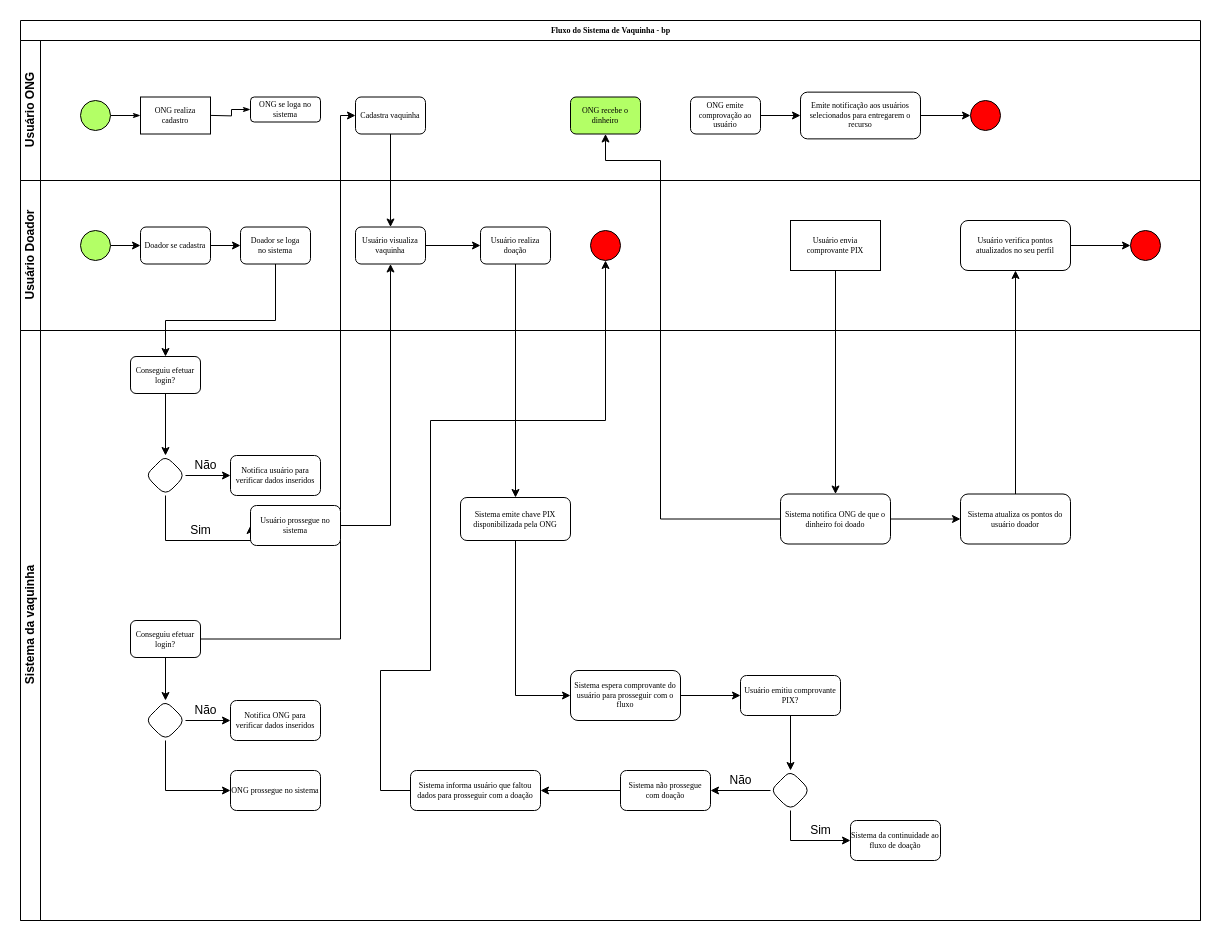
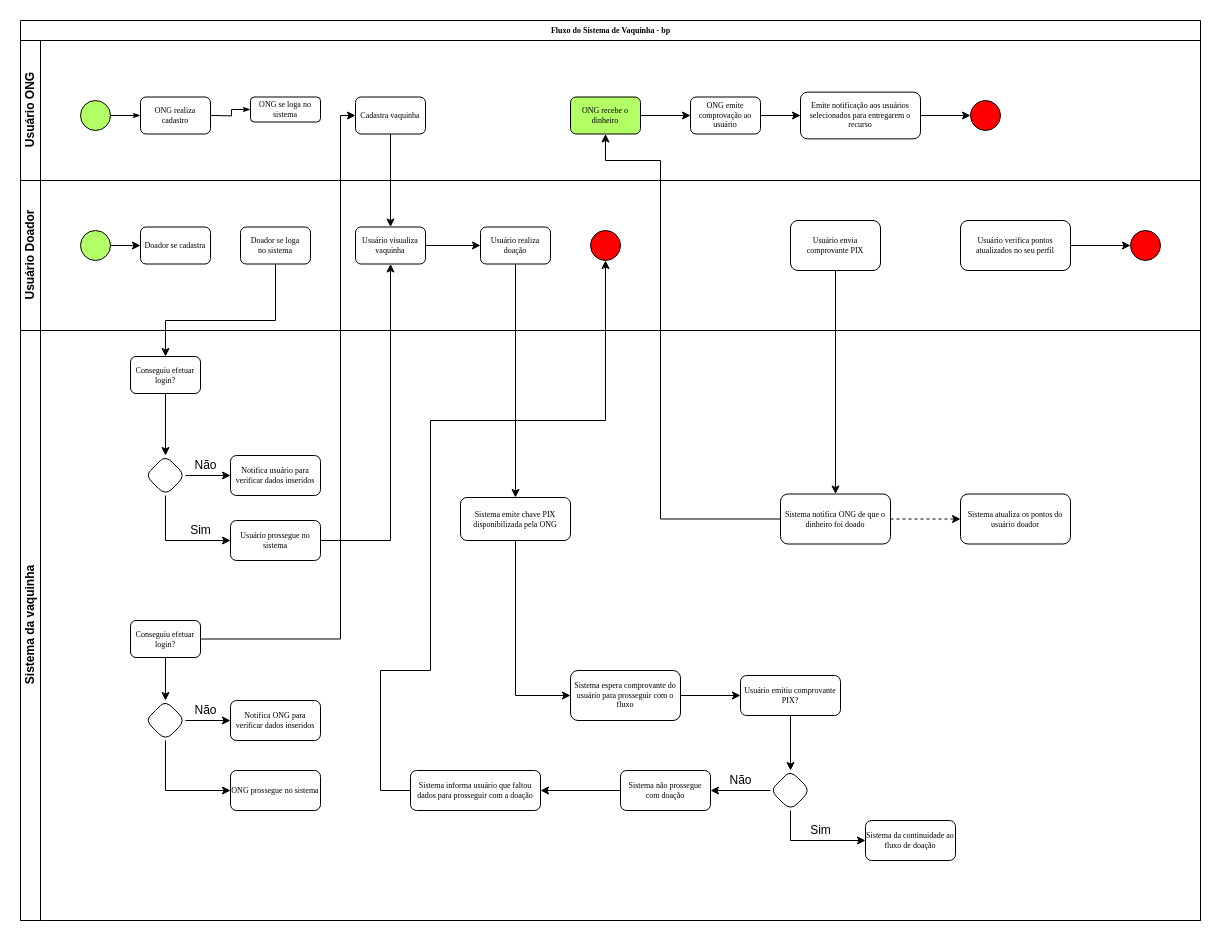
node "ONG realiza cadastro": shape rectangle -> rounded rectangle
edge "ONG recebe o dinheiro" -> "ONG emite comprovação ao usuário": added
edge "Doador se cadastra" -> "Doador se loga no sistema": removed
node "Usuário envia comprovante PIX": shape rectangle -> rounded rectangle
edge "Sistema atualiza os pontos do usuário doador" -> "Usuário verifica pontos atualizados no seu perfil": removed
edge "Sistema notifica ONG de que o dinheiro foi doado" -> "Sistema atualiza os pontos do usuário doador": style solid -> dashed
node "Usuário prossegue no sistema": moved (296, 526) -> (276, 541)
node "Sistema da continuidade ao fluxo de doação": moved (896, 841) -> (911, 841)
